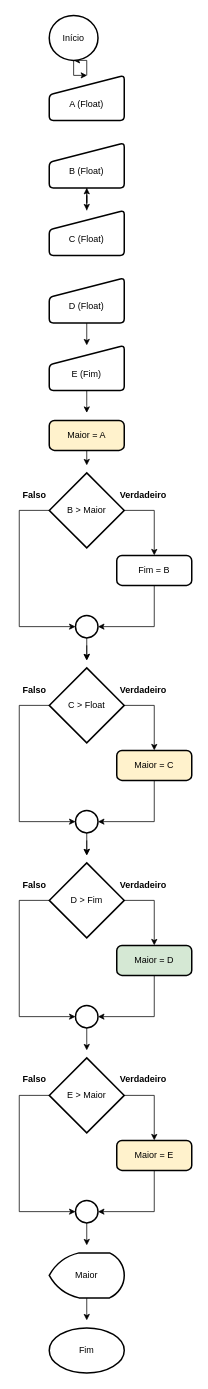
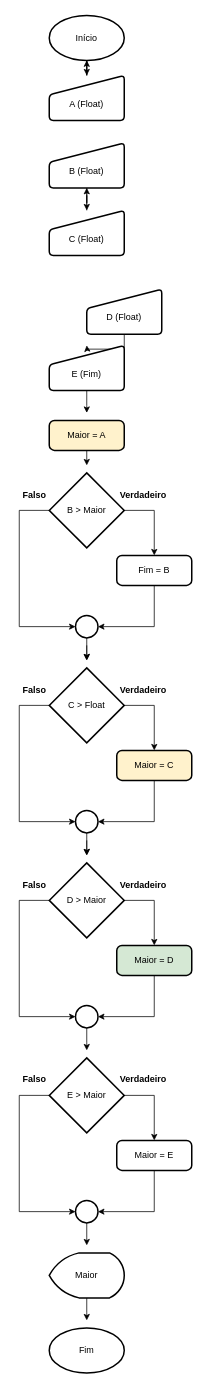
node "Início": size 49x45 -> 75x45
node "D (Float)": moved (87, 300) -> (124, 312)
node "D > Fim": label "D > Fim" -> "D > Maior"
node "Maior = E": fillcolor #fff2cc -> #ffffff
